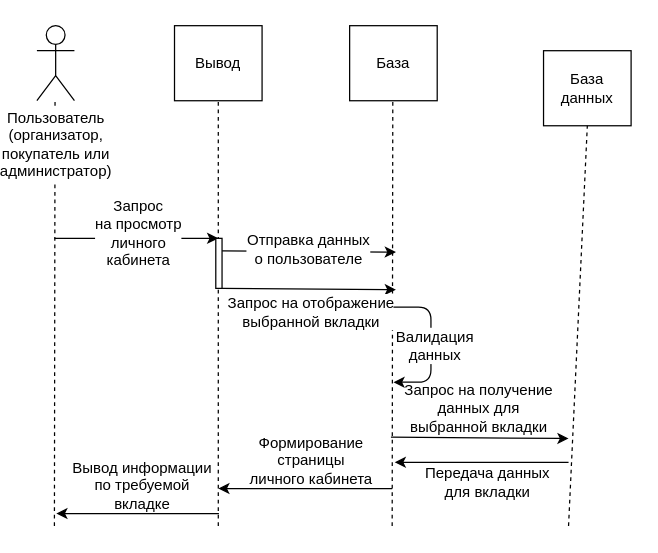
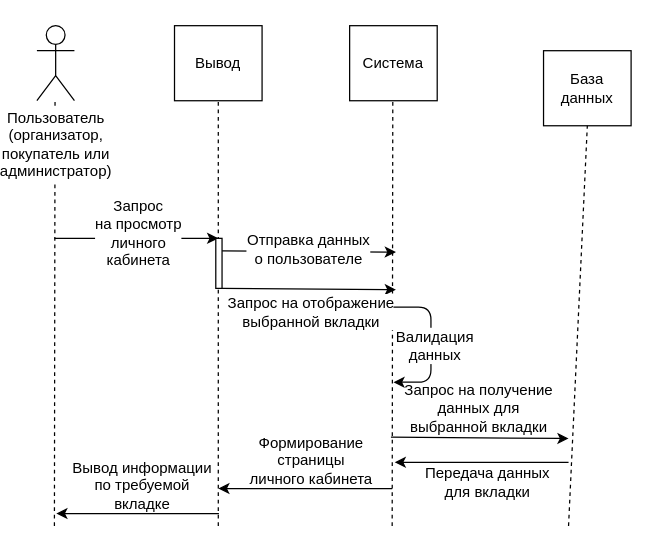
node "База": label "База" -> "Система"
